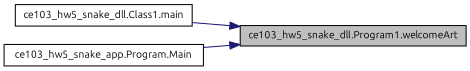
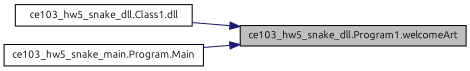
node "ce103_hw5_snake_dll.Class1.main": label "ce103_hw5_snake_dll.Class1.main" -> "ce103_hw5_snake_dll.Class1.dll"
node "ce103_hw5_snake_app.Program.Main": label "ce103_hw5_snake_app.Program.Main" -> "ce103_hw5_snake_main.Program.Main"
